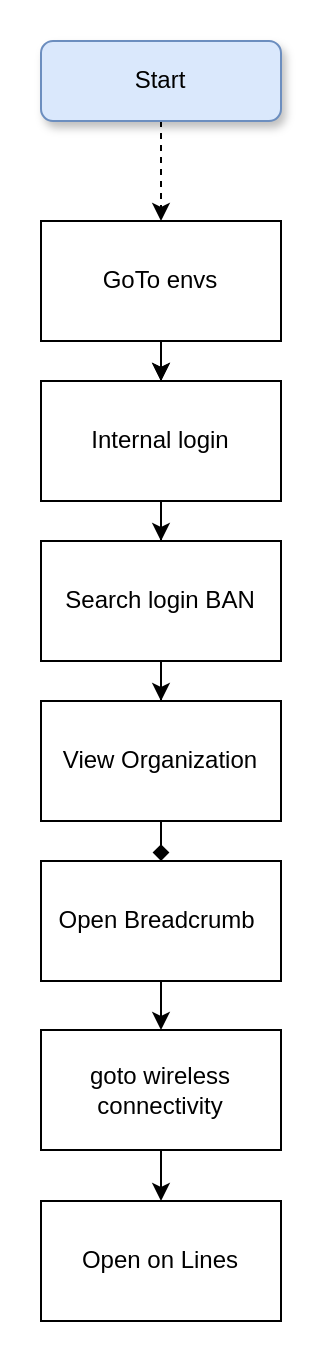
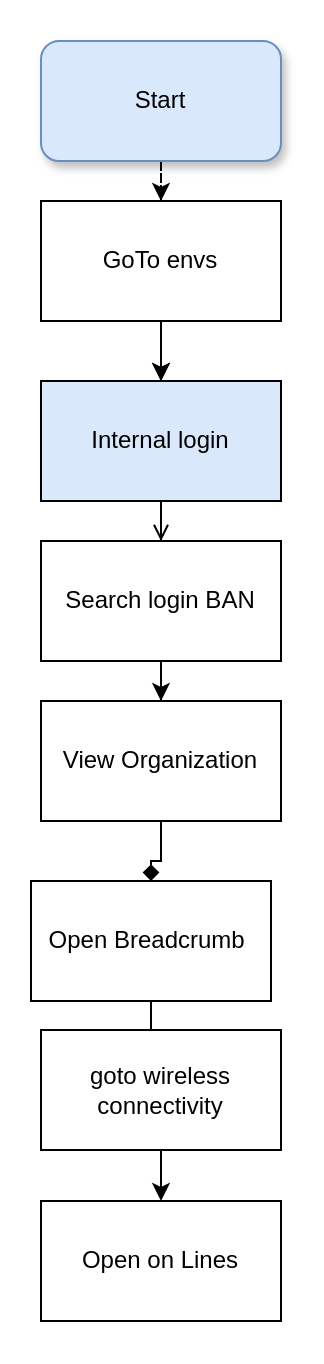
node "Start": size 240x80 -> 240x120
node "GoTo envs": moved (161, 281) -> (161, 261)
node "Internal login": fillcolor #ffffff -> #dae8fc
edge "Internal login" -> "Search login BAN": arrowhead classic -> open
node "Open Breadcrumb": moved (161, 921) -> (151, 941)
